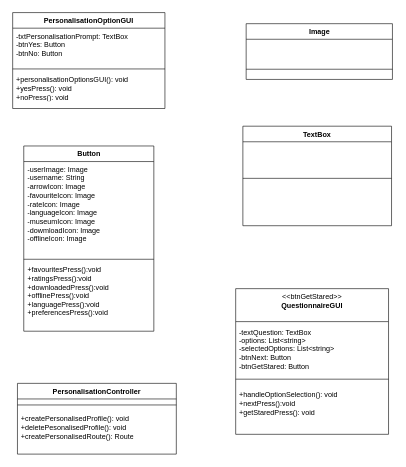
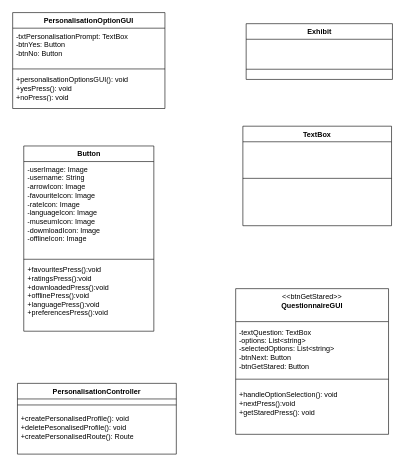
node "Image": label "Image" -> "Exhibit"
